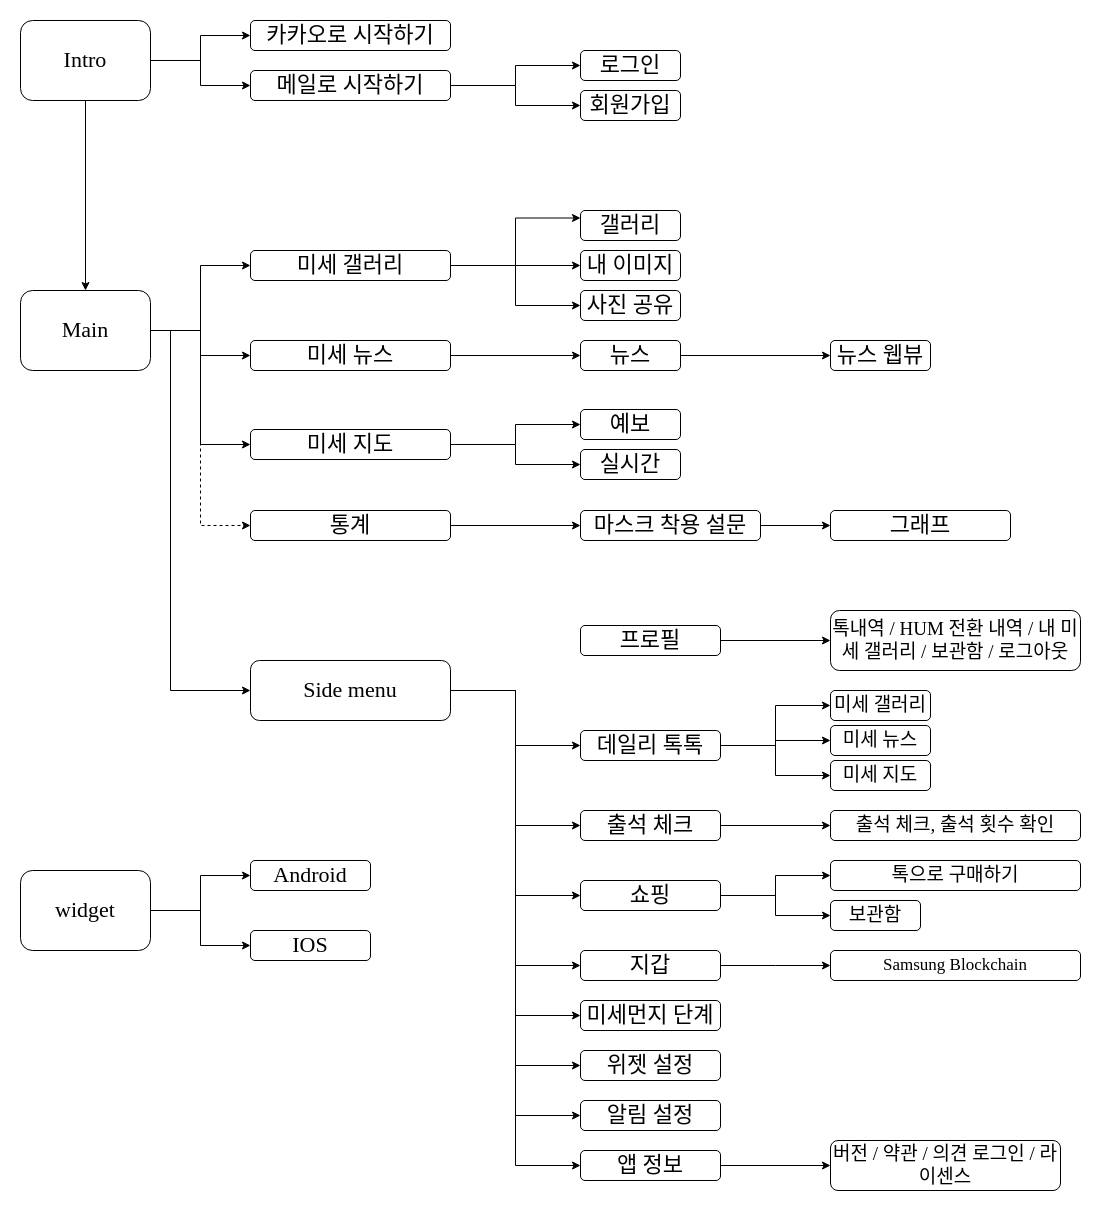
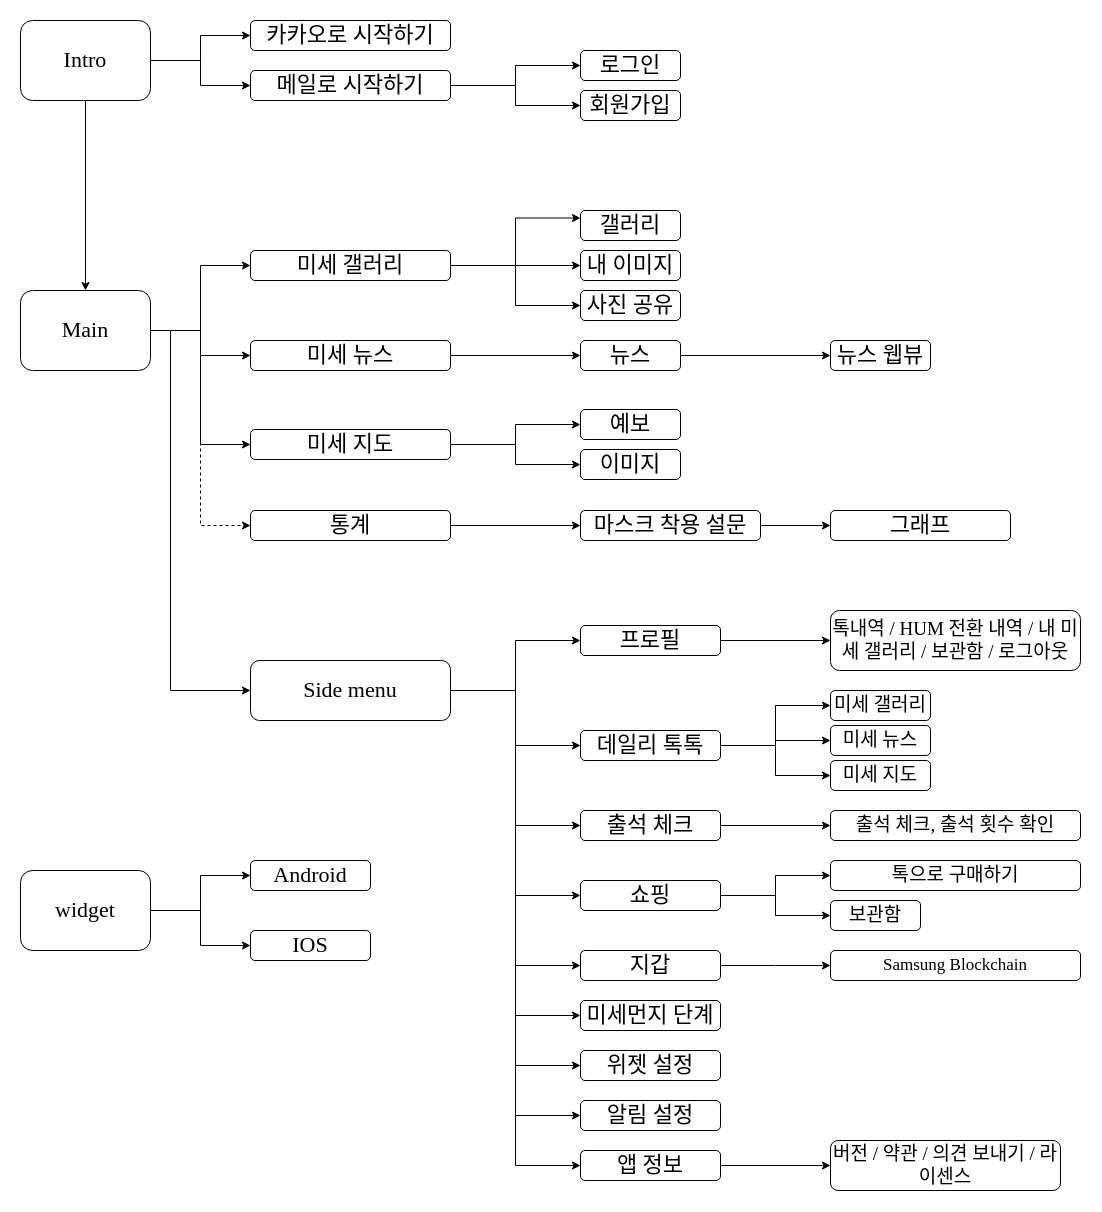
node "실시간": label "실시간" -> "이미지"
edge "Side menu" -> "프로필": added
node "버전 / 약관 / 의견 로그인 / 라이센스": label "버전 / 약관 / 의견 로그인 / 라이센스" -> "버전 / 약관 / 의견 보내기 / 라이센스"
